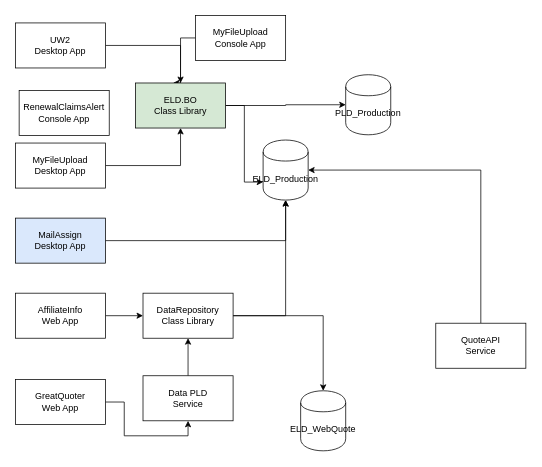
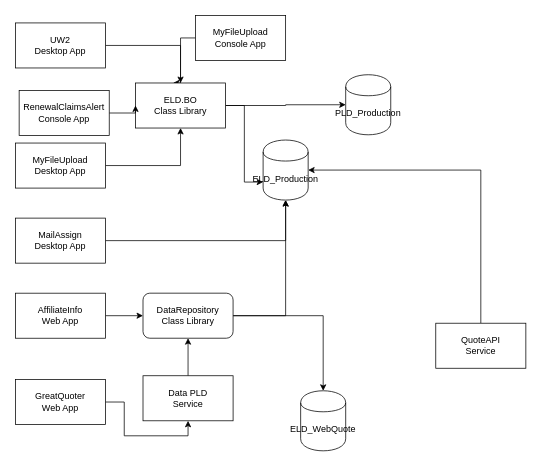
node "ELD.BO Class Library": fillcolor #d5e8d4 -> #ffffff
edge "RenewalClaimsAlert Console App" -> "ELD.BO Class Library": added
node "MailAssign Desktop App": fillcolor #dae8fc -> #ffffff
node "DataRepository Class Library": shape rectangle -> rounded rectangle
